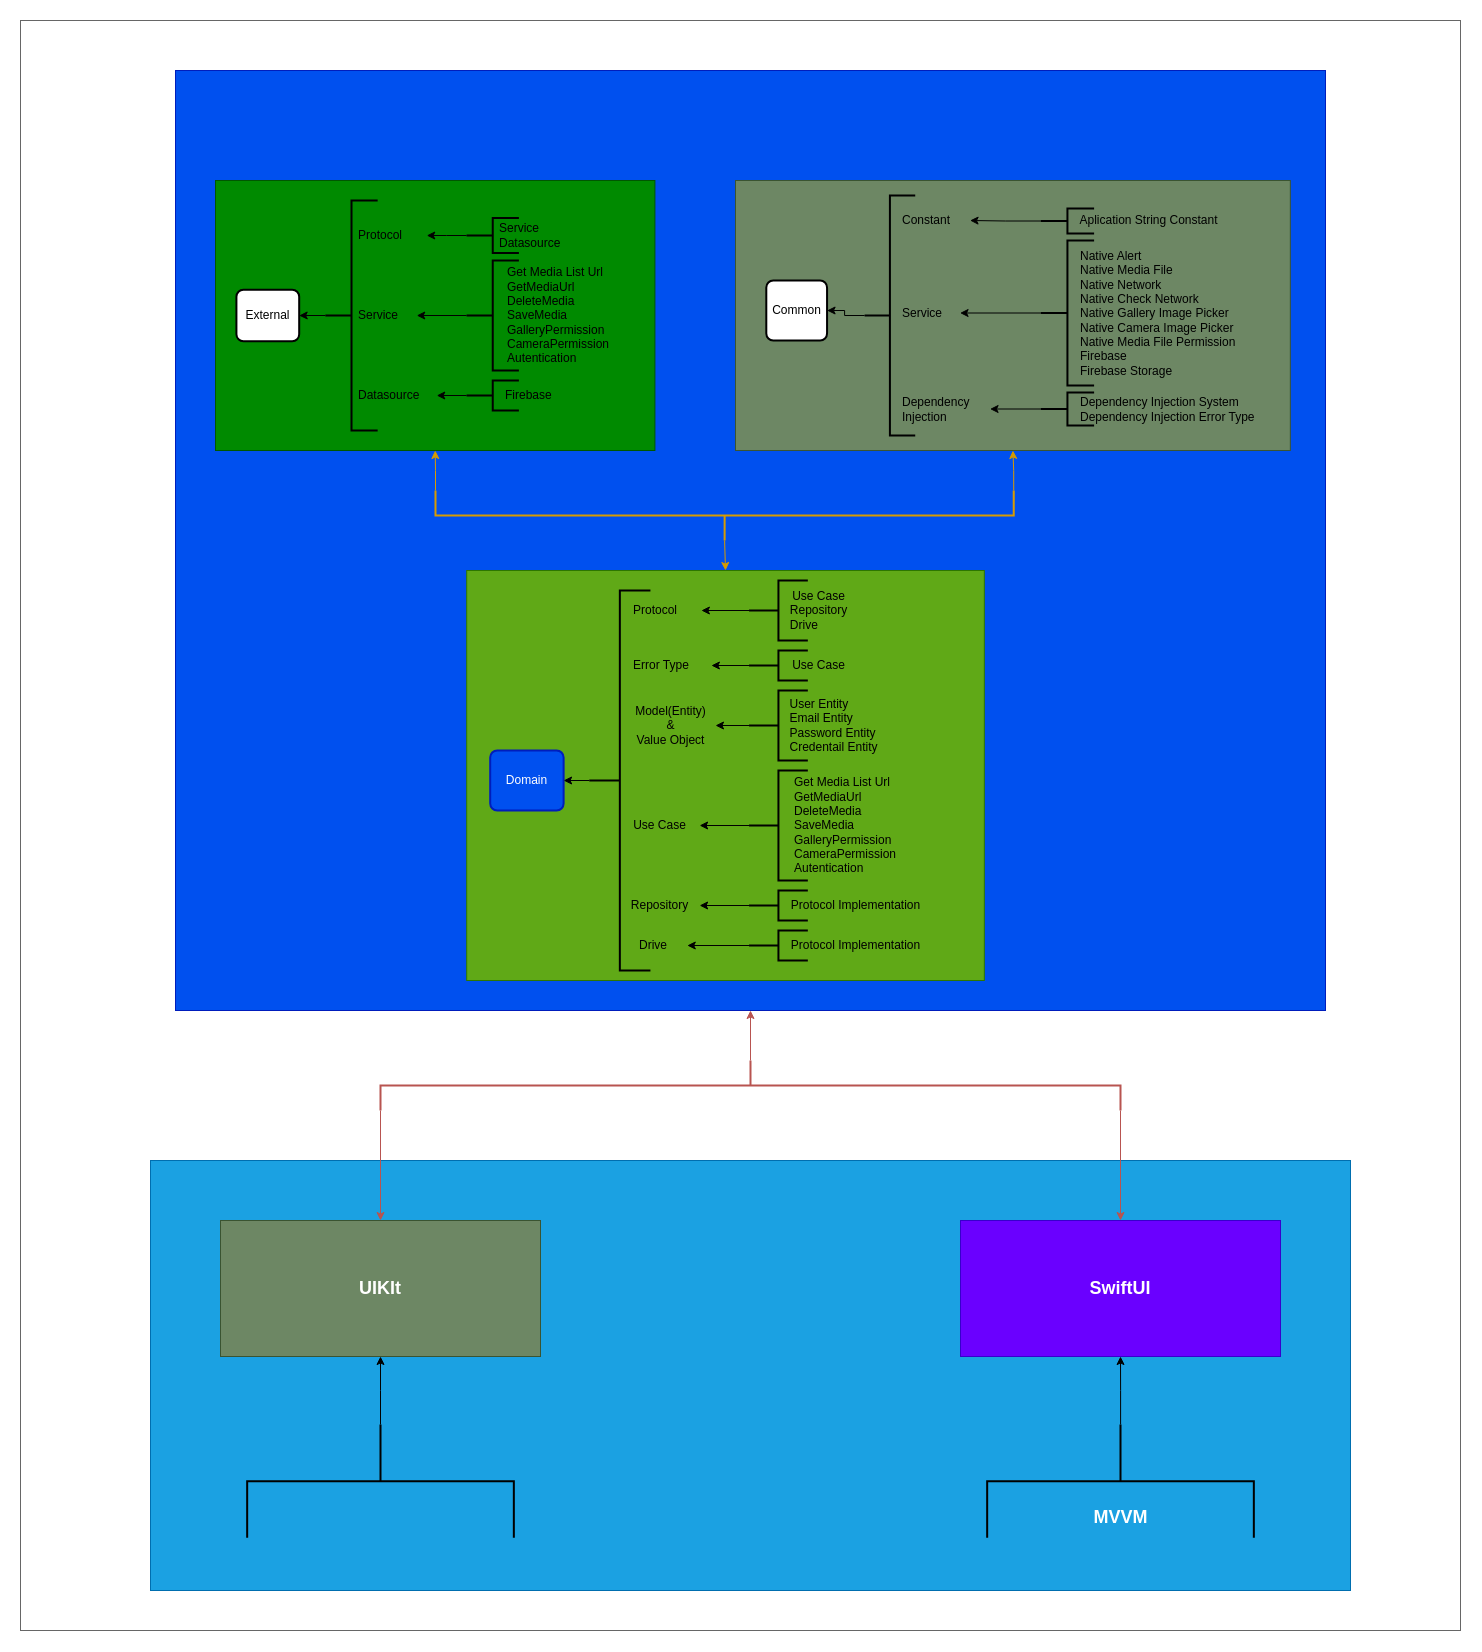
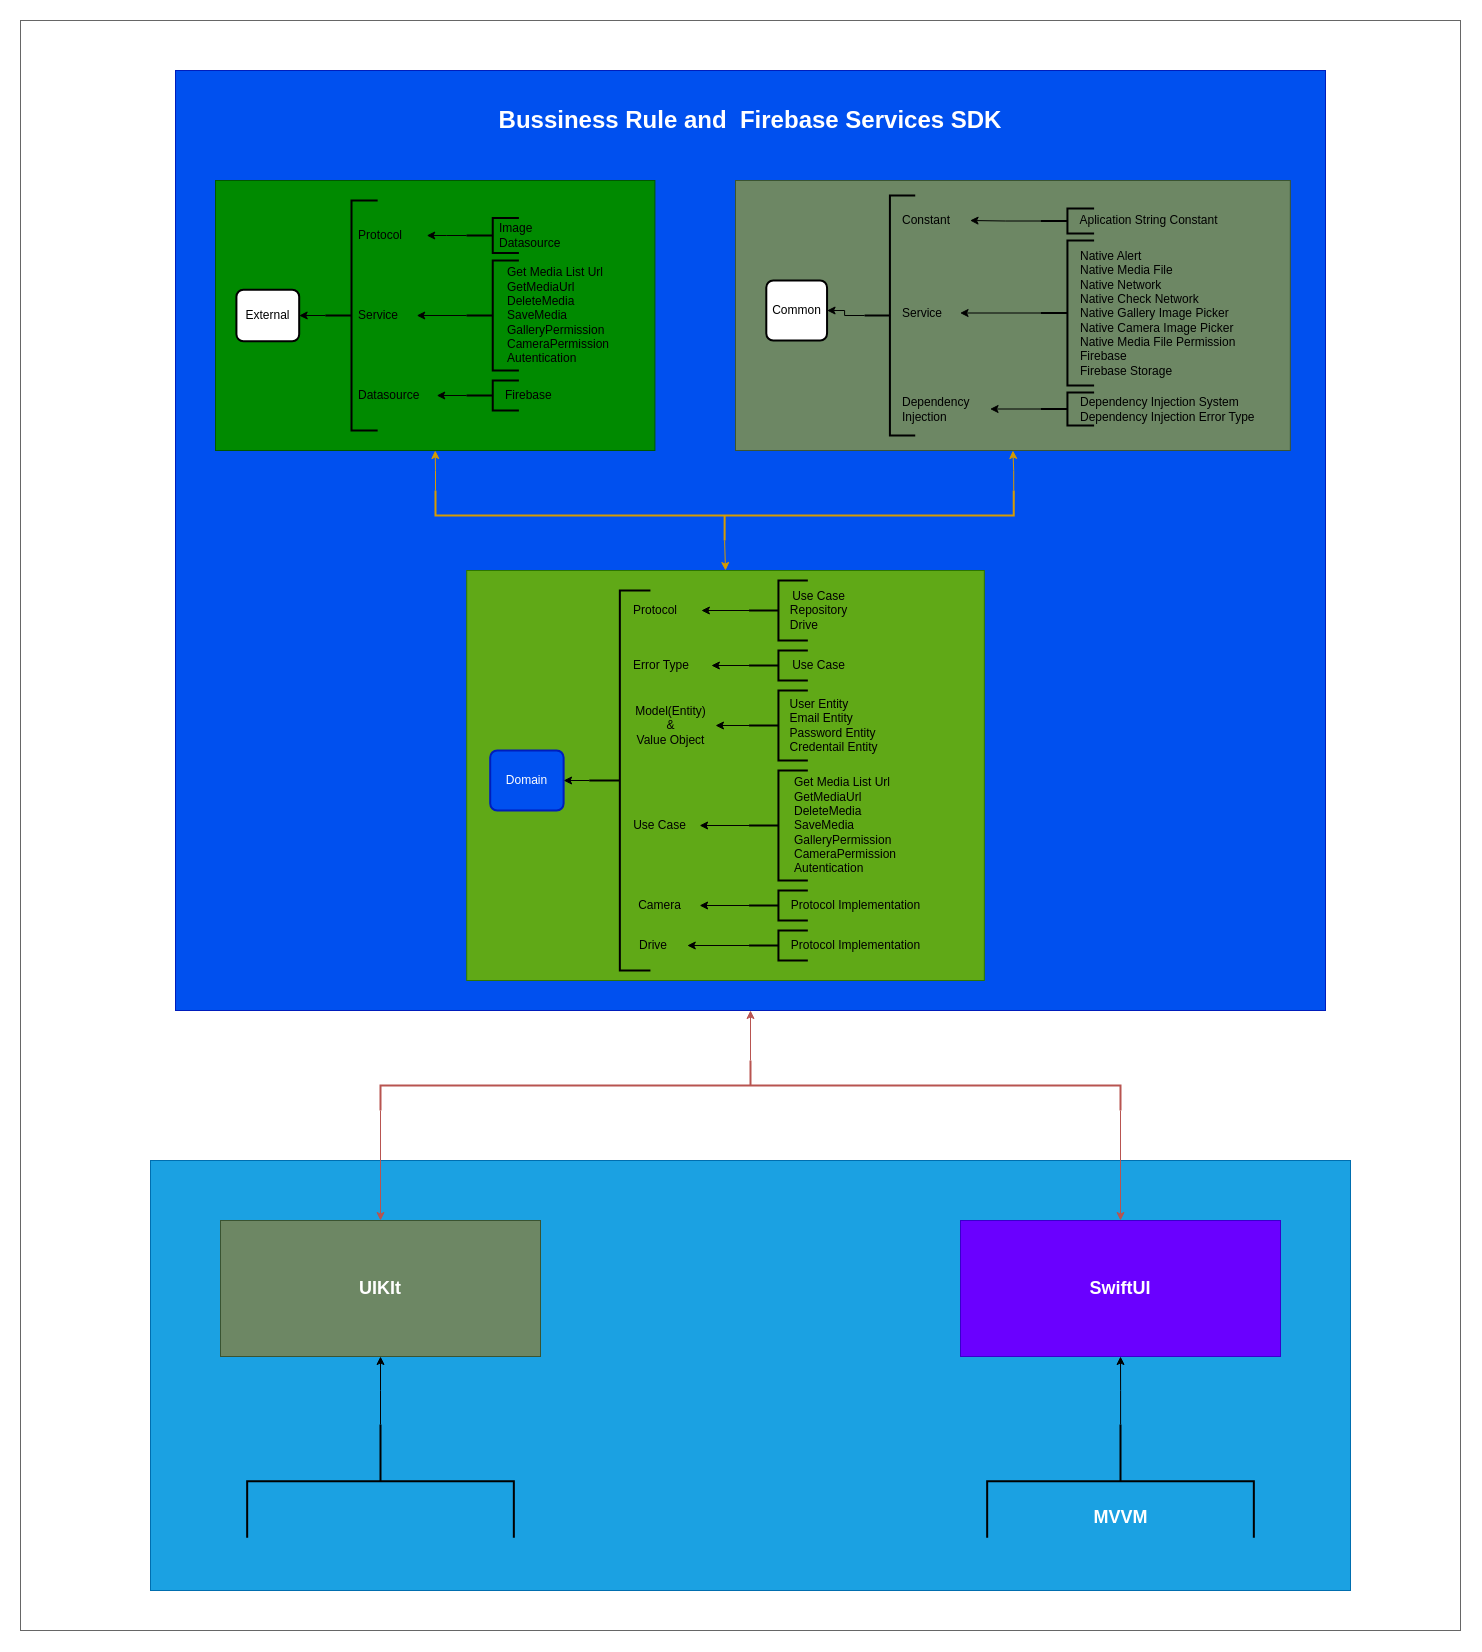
node "Bussiness Rule and Firebase Services SDK": added
node "Service Datasource": label "Service Datasource" -> "Image Datasource"
node "Repository": label "Repository" -> "Camera"
